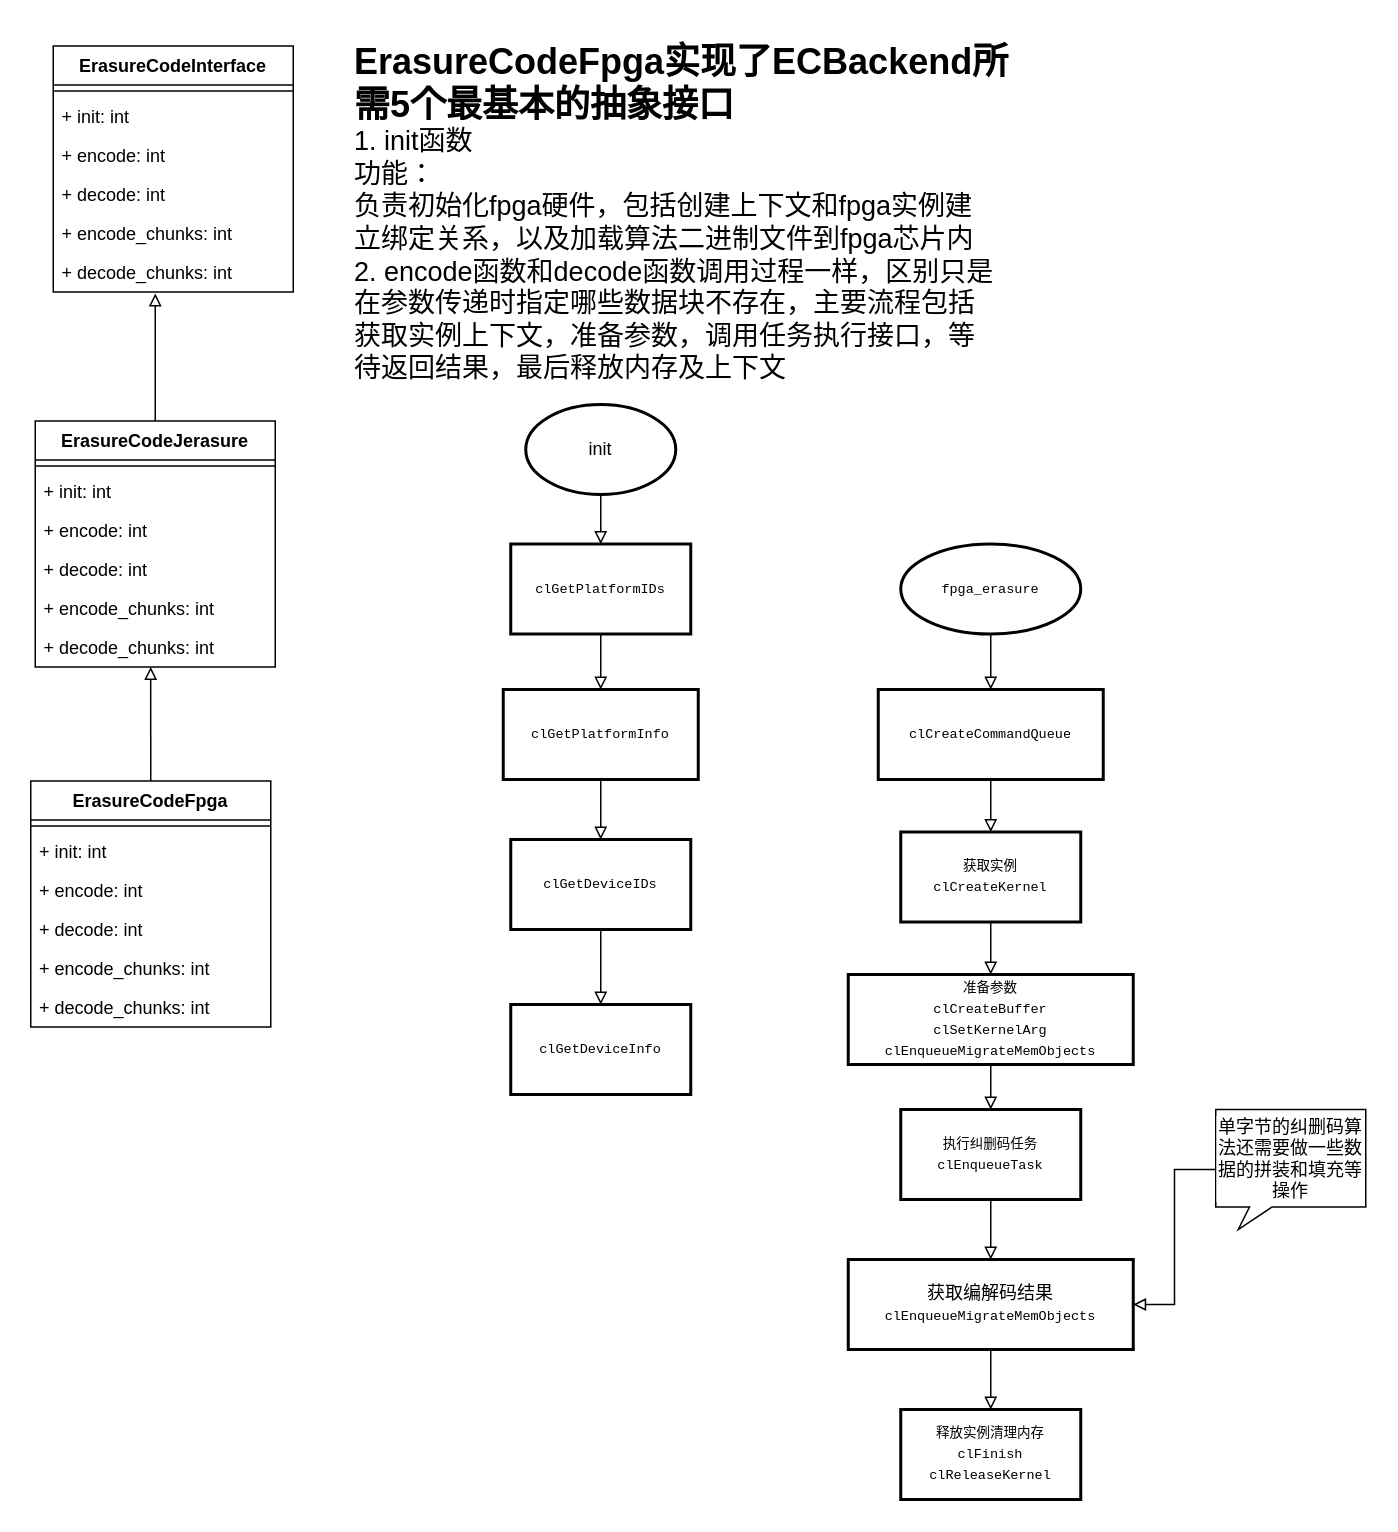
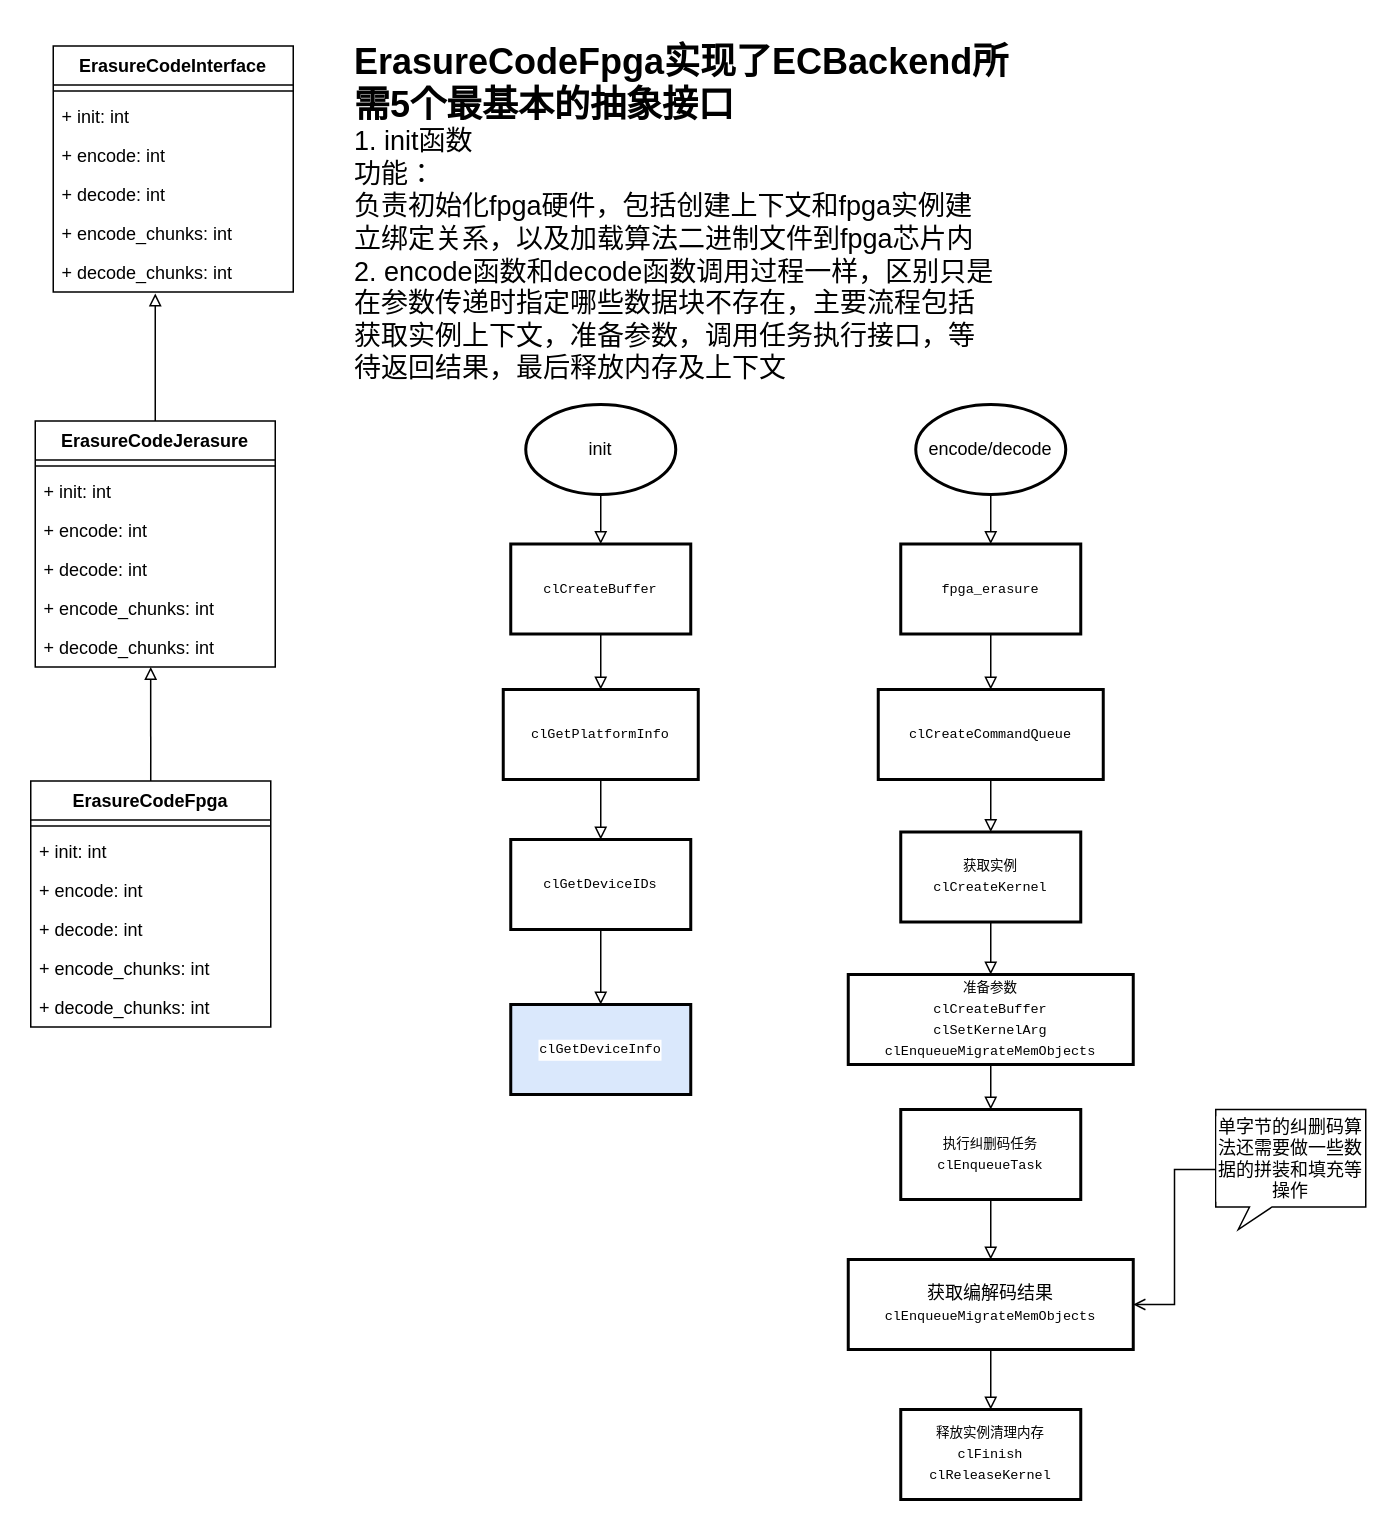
node "encode/decode": added
edge "encode/decode" -> "fpga_erasure": added
node "clGetPlatformIDs": label "clGetPlatformIDs" -> "clCreateBuffer"
node "fpga_erasure": shape ellipse -> rectangle
node "clGetDeviceInfo": fillcolor #ffffff -> #dae8fc
edge "单字节的纠删码算法还需要做一些数据的拼装和填充等操作" -> "获取编解码结果 clEnqueueMigrateMemObjects": arrowhead block -> open
